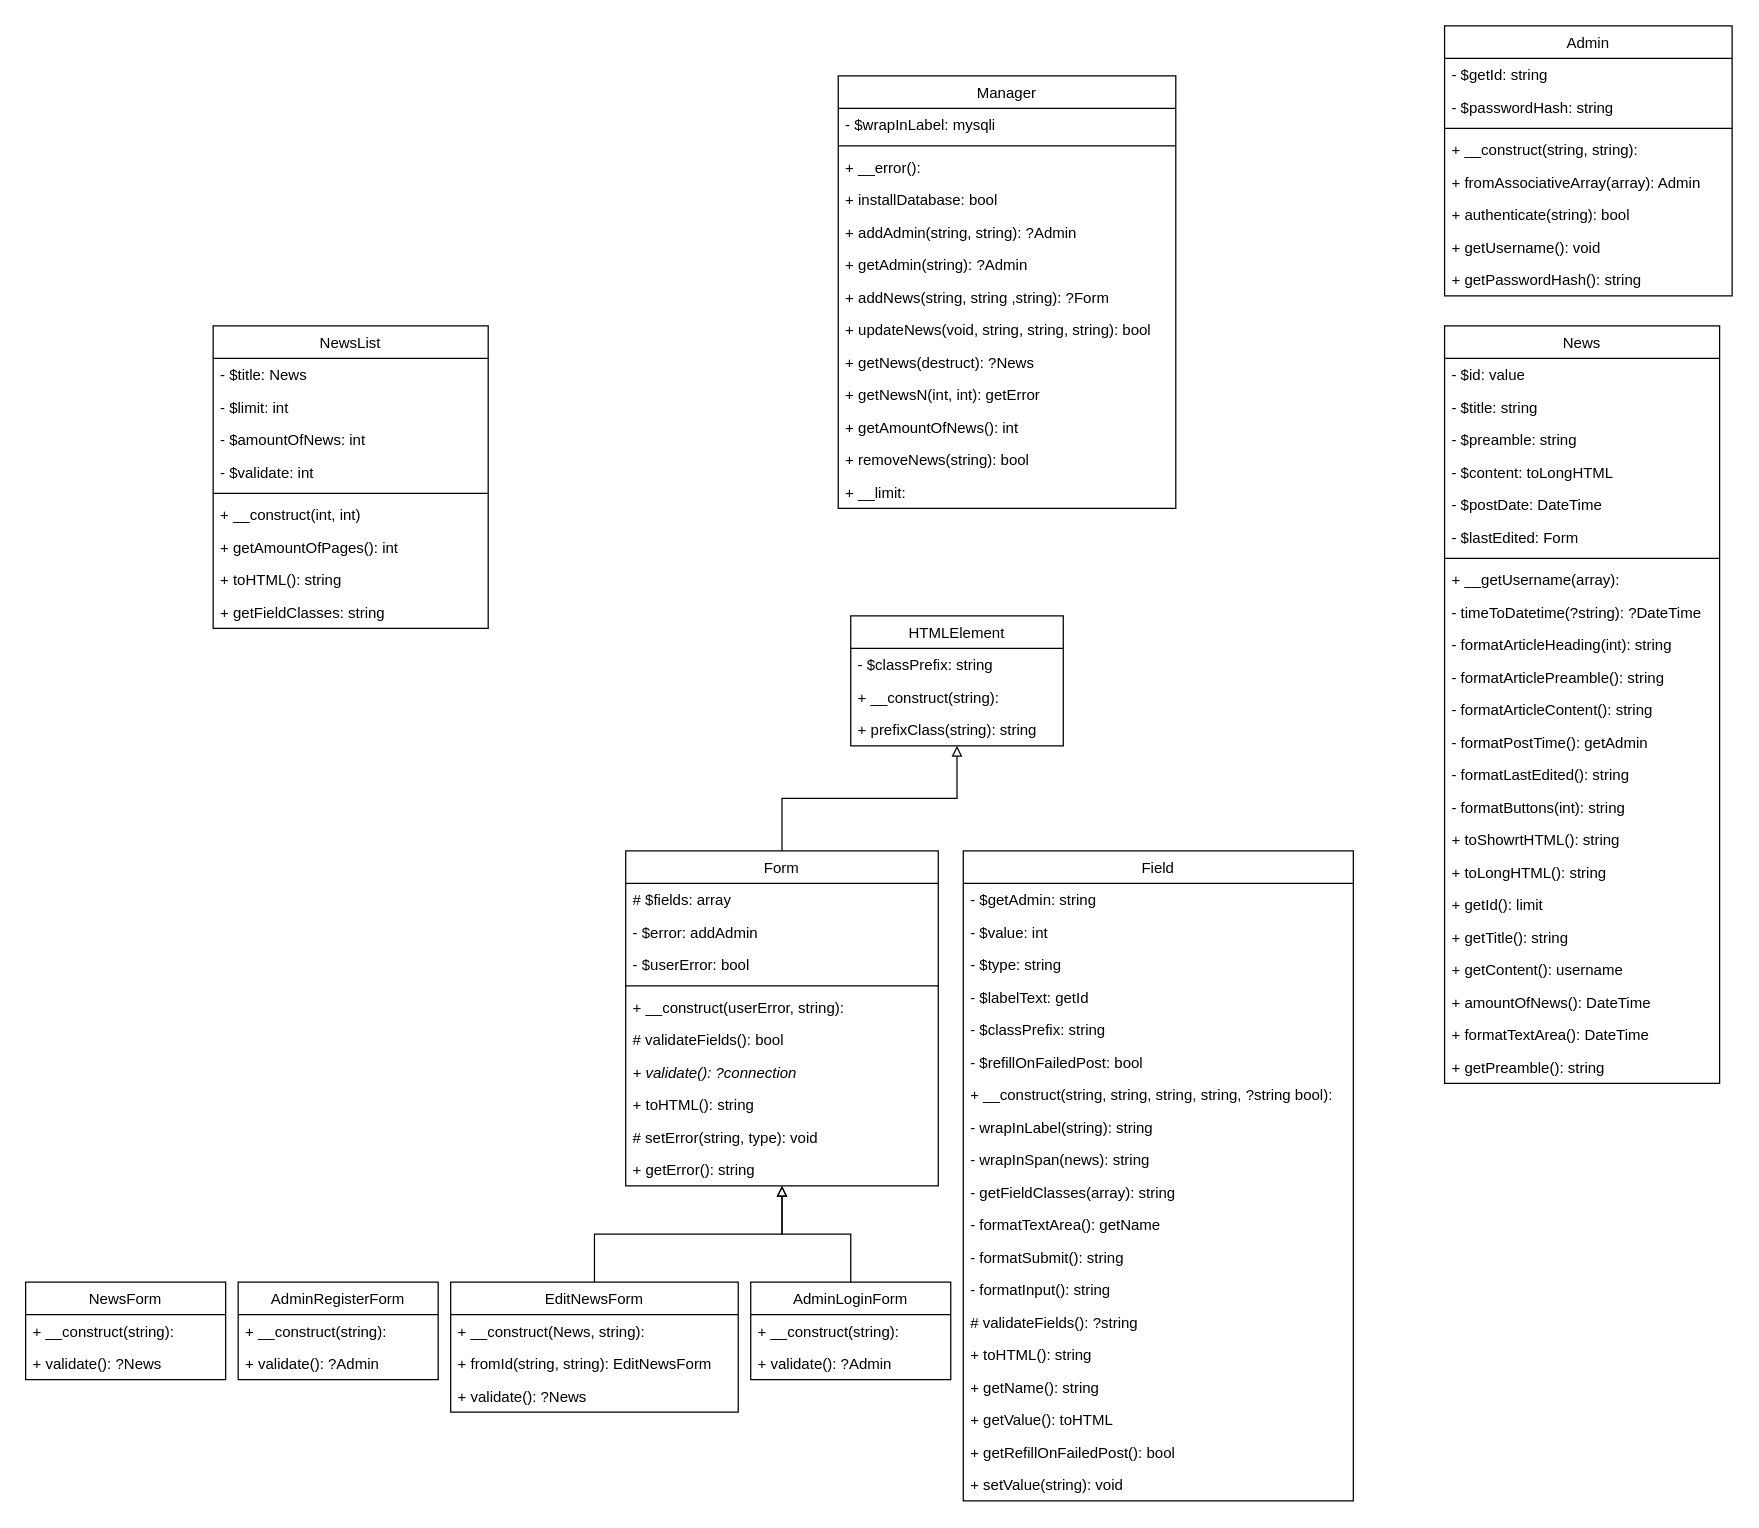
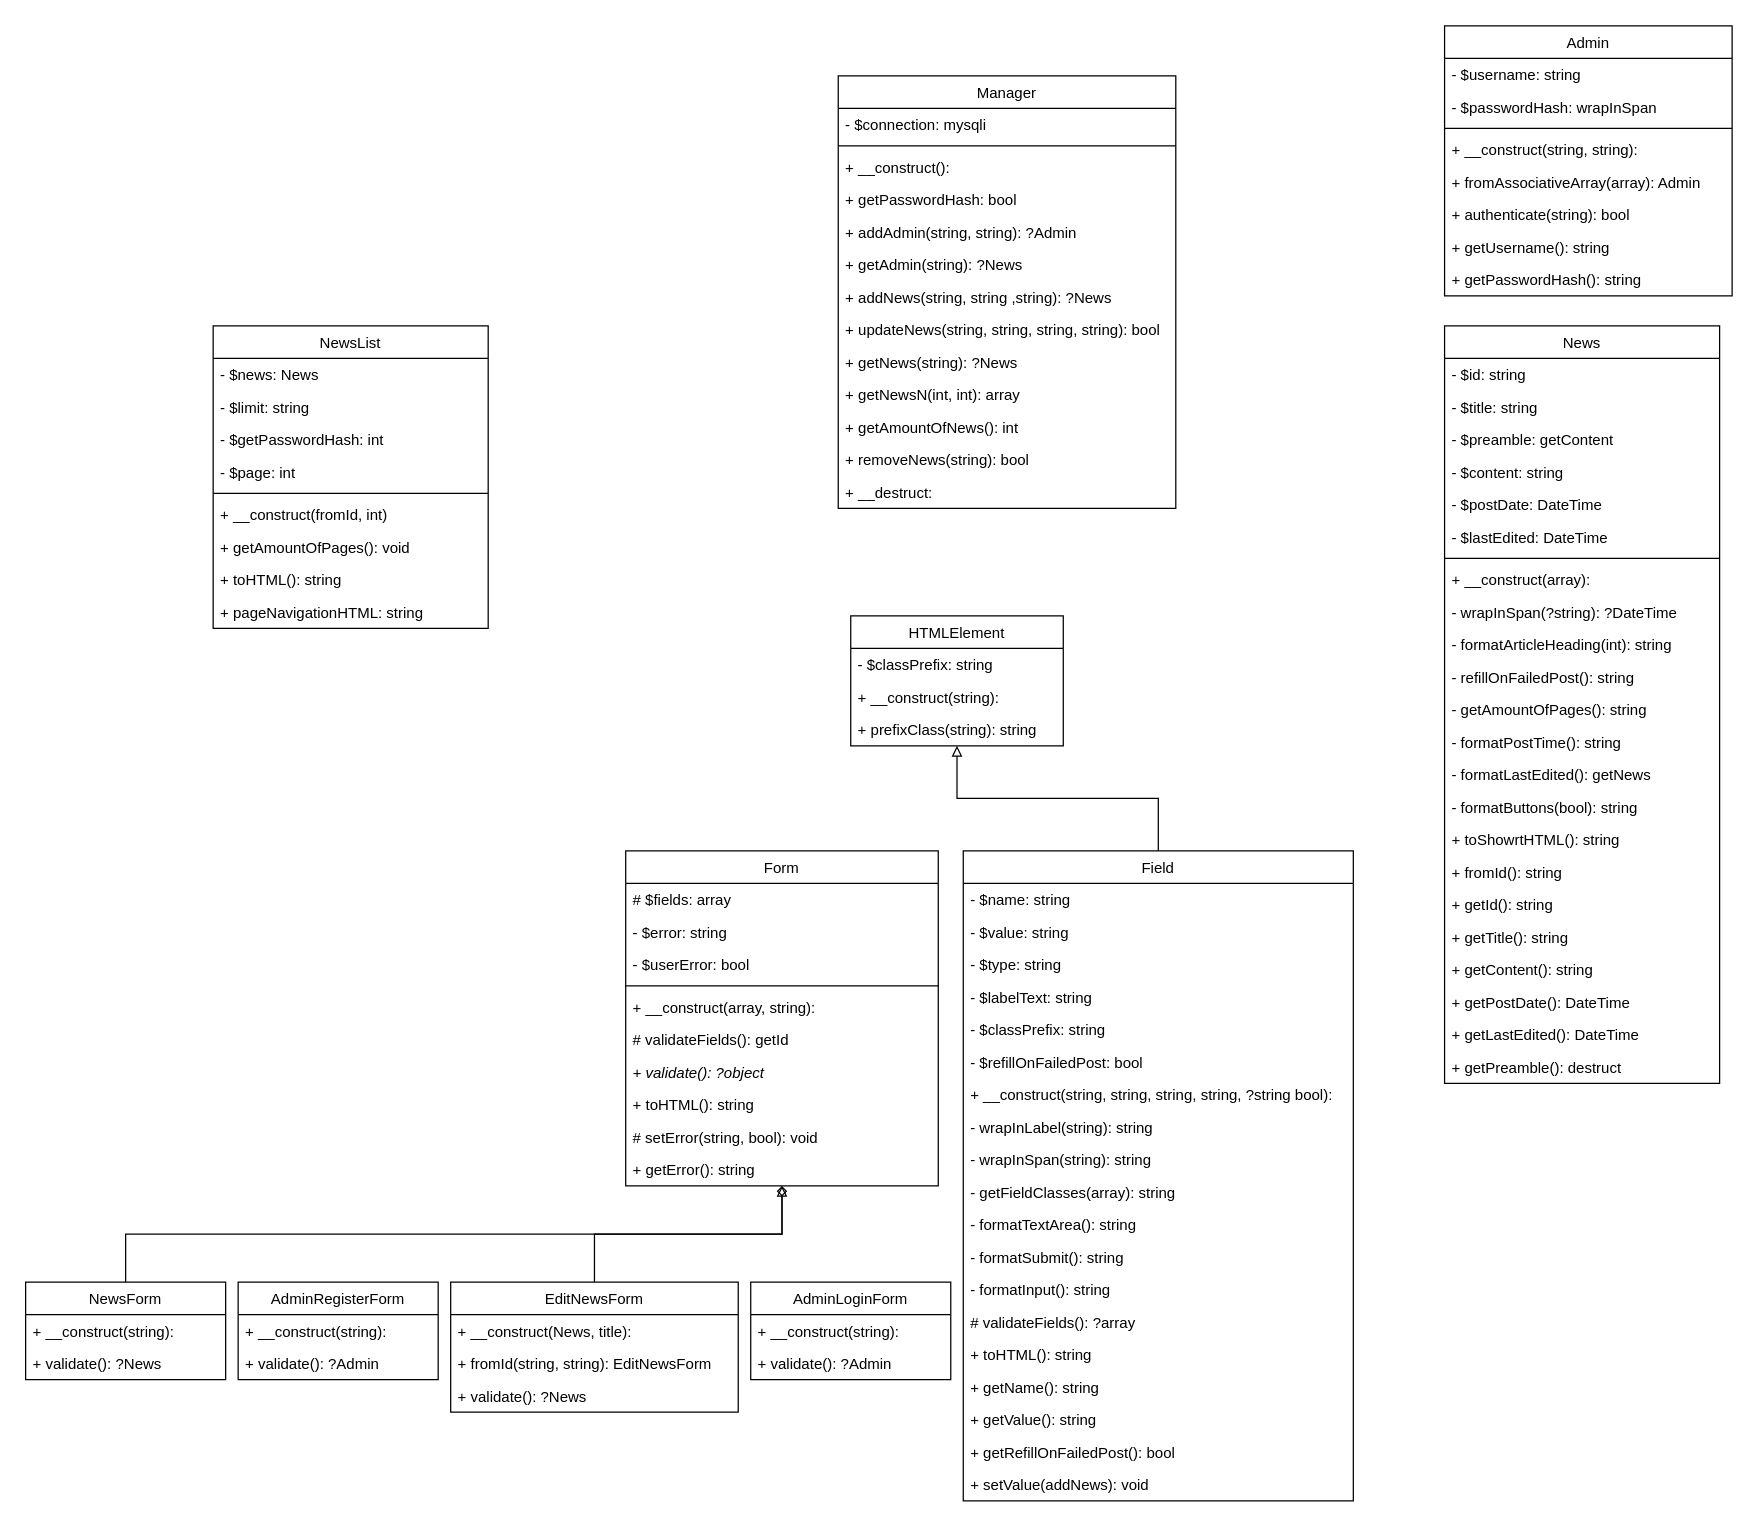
node "- $getId: string": label "- $getId: string" -> "- $username: string"
node "- $passwordHash: string": label "- $passwordHash: string" -> "- $passwordHash: wrapInSpan"
node "- $wrapInLabel: mysqli": label "- $wrapInLabel: mysqli" -> "- $connection: mysqli"
node "+ __error():": label "+ __error():" -> "+ __construct():"
node "+ installDatabase: bool": label "+ installDatabase: bool" -> "+ getPasswordHash: bool"
node "+ getUsername(): void": label "+ getUsername(): void" -> "+ getUsername(): string"
node "+ getAdmin(string): ?Admin": label "+ getAdmin(string): ?Admin" -> "+ getAdmin(string): ?News"
node "+ addNews(string, string ,string): ?Form": label "+ addNews(string, string ,string): ?Form" -> "+ addNews(string, string ,string): ?News"
node "+ updateNews(void, string, string, string): bool": label "+ updateNews(void, string, string, string): bool" -> "+ updateNews(string, string, string, string): bool"
node "+ getNews(destruct): ?News": label "+ getNews(destruct): ?News" -> "+ getNews(string): ?News"
node "- $title: News": label "- $title: News" -> "- $news: News"
node "- $id: value": label "- $id: value" -> "- $id: string"
node "+ getNewsN(int, int): getError": label "+ getNewsN(int, int): getError" -> "+ getNewsN(int, int): array"
node "- $limit: int": label "- $limit: int" -> "- $limit: string"
node "- $amountOfNews: int": label "- $amountOfNews: int" -> "- $getPasswordHash: int"
node "- $preamble: string": label "- $preamble: string" -> "- $preamble: getContent"
node "- $validate: int": label "- $validate: int" -> "- $page: int"
node "- $content: toLongHTML": label "- $content: toLongHTML" -> "- $content: string"
node "+ __limit:": label "+ __limit:" -> "+ __destruct:"
node "+ __construct(int, int)": label "+ __construct(int, int)" -> "+ __construct(fromId, int)"
node "- $lastEdited: Form": label "- $lastEdited: Form" -> "- $lastEdited: DateTime"
node "+ getAmountOfPages(): int": label "+ getAmountOfPages(): int" -> "+ getAmountOfPages(): void"
node "+ __getUsername(array):": label "+ __getUsername(array):" -> "+ __construct(array):"
node "+ getFieldClasses: string": label "+ getFieldClasses: string" -> "+ pageNavigationHTML: string"
node "- timeToDatetime(?string): ?DateTime": label "- timeToDatetime(?string): ?DateTime" -> "- wrapInSpan(?string): ?DateTime"
node "- formatArticlePreamble(): string": label "- formatArticlePreamble(): string" -> "- refillOnFailedPost(): string"
node "- formatArticleContent(): string": label "- formatArticleContent(): string" -> "- getAmountOfPages(): string"
node "- formatPostTime(): getAdmin": label "- formatPostTime(): getAdmin" -> "- formatPostTime(): string"
node "- formatLastEdited(): string": label "- formatLastEdited(): string" -> "- formatLastEdited(): getNews"
edge "Form" -> "HTMLElement": removed
edge "Field" -> "HTMLElement": added
node "- formatButtons(int): string": label "- formatButtons(int): string" -> "- formatButtons(bool): string"
node "+ toLongHTML(): string": label "+ toLongHTML(): string" -> "+ fromId(): string"
node "- $getAdmin: string": label "- $getAdmin: string" -> "- $name: string"
node "+ getId(): limit": label "+ getId(): limit" -> "+ getId(): string"
node "- $error: addAdmin": label "- $error: addAdmin" -> "- $error: string"
node "- $value: int": label "- $value: int" -> "- $value: string"
node "+ getContent(): username": label "+ getContent(): username" -> "+ getContent(): string"
node "- $labelText: getId": label "- $labelText: getId" -> "- $labelText: string"
node "+ amountOfNews(): DateTime": label "+ amountOfNews(): DateTime" -> "+ getPostDate(): DateTime"
node "+ __construct(userError, string):": label "+ __construct(userError, string):" -> "+ __construct(array, string):"
node "+ formatTextArea(): DateTime": label "+ formatTextArea(): DateTime" -> "+ getLastEdited(): DateTime"
node "# validateFields(): bool": label "# validateFields(): bool" -> "# validateFields(): getId"
node "+ getPreamble(): string": label "+ getPreamble(): string" -> "+ getPreamble(): destruct"
node "+ validate(): ?connection": label "+ validate(): ?connection" -> "+ validate(): ?object"
node "# setError(string, type): void": label "# setError(string, type): void" -> "# setError(string, bool): void"
node "- wrapInSpan(news): string": label "- wrapInSpan(news): string" -> "- wrapInSpan(string): string"
node "- formatTextArea(): getName": label "- formatTextArea(): getName" -> "- formatTextArea(): string"
edge "NewsForm" -> "Form": added
edge "AdminLoginForm" -> "Form": removed
edge "EditNewsForm" -> "Form": arrowhead block -> diamond
node "# validateFields(): ?string": label "# validateFields(): ?string" -> "# validateFields(): ?array"
node "+ __construct(News, string):": label "+ __construct(News, string):" -> "+ __construct(News, title):"
node "+ getValue(): toHTML": label "+ getValue(): toHTML" -> "+ getValue(): string"
node "+ setValue(string): void": label "+ setValue(string): void" -> "+ setValue(addNews): void"
